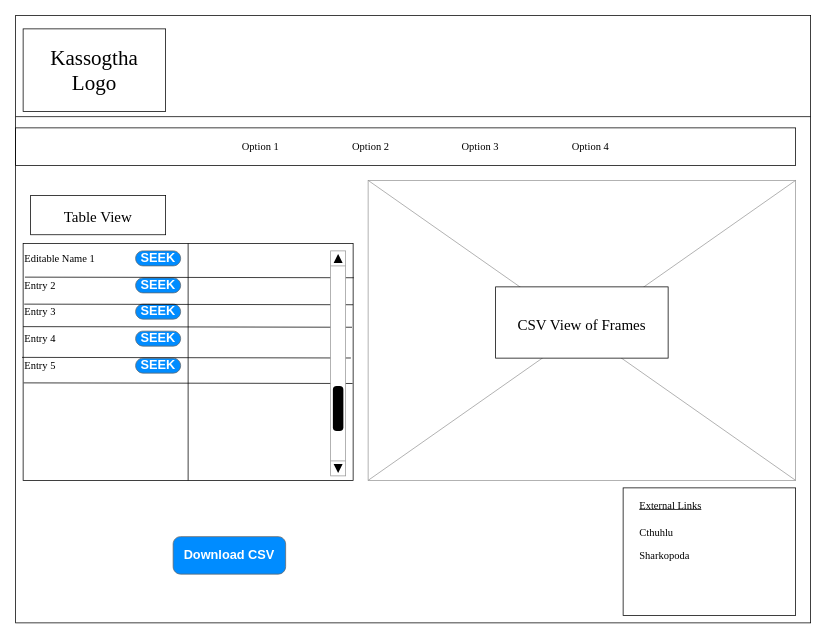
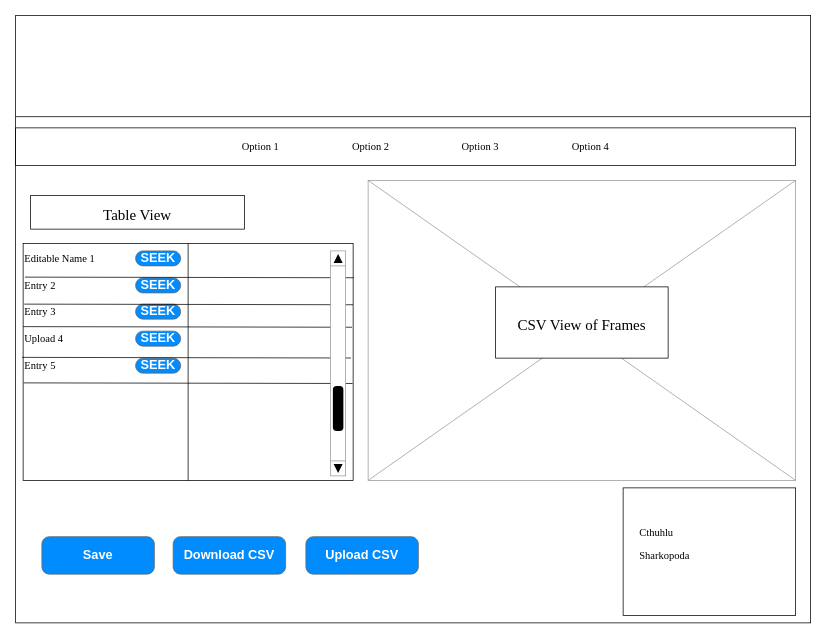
node "Kassogtha Logo": removed
node "Table View": size 135x39 -> 214x34
node "Entry 4": label "Entry 4" -> "Upload 4"
node "External Links": removed
node "Save": added
node "Upload CSV": added
